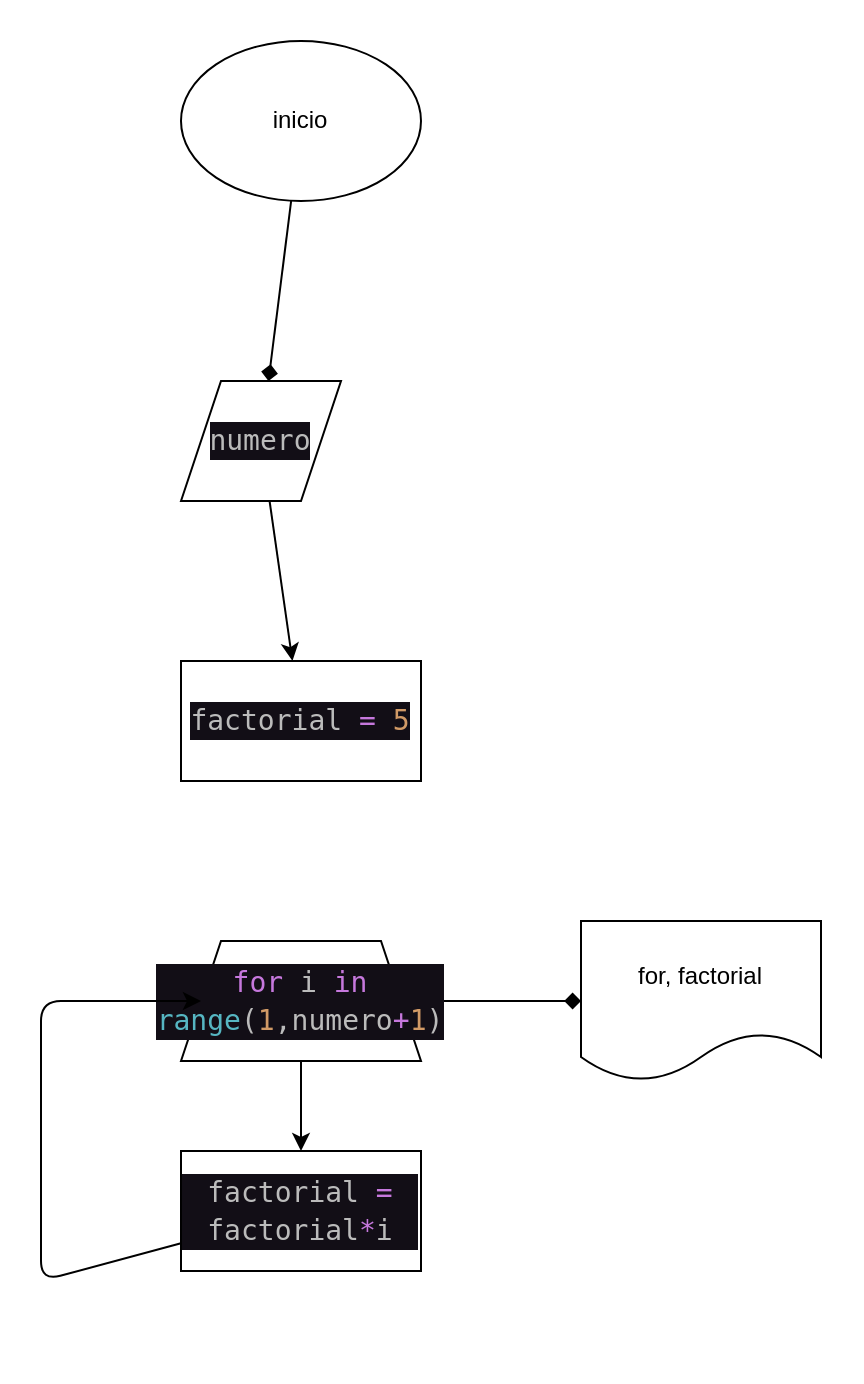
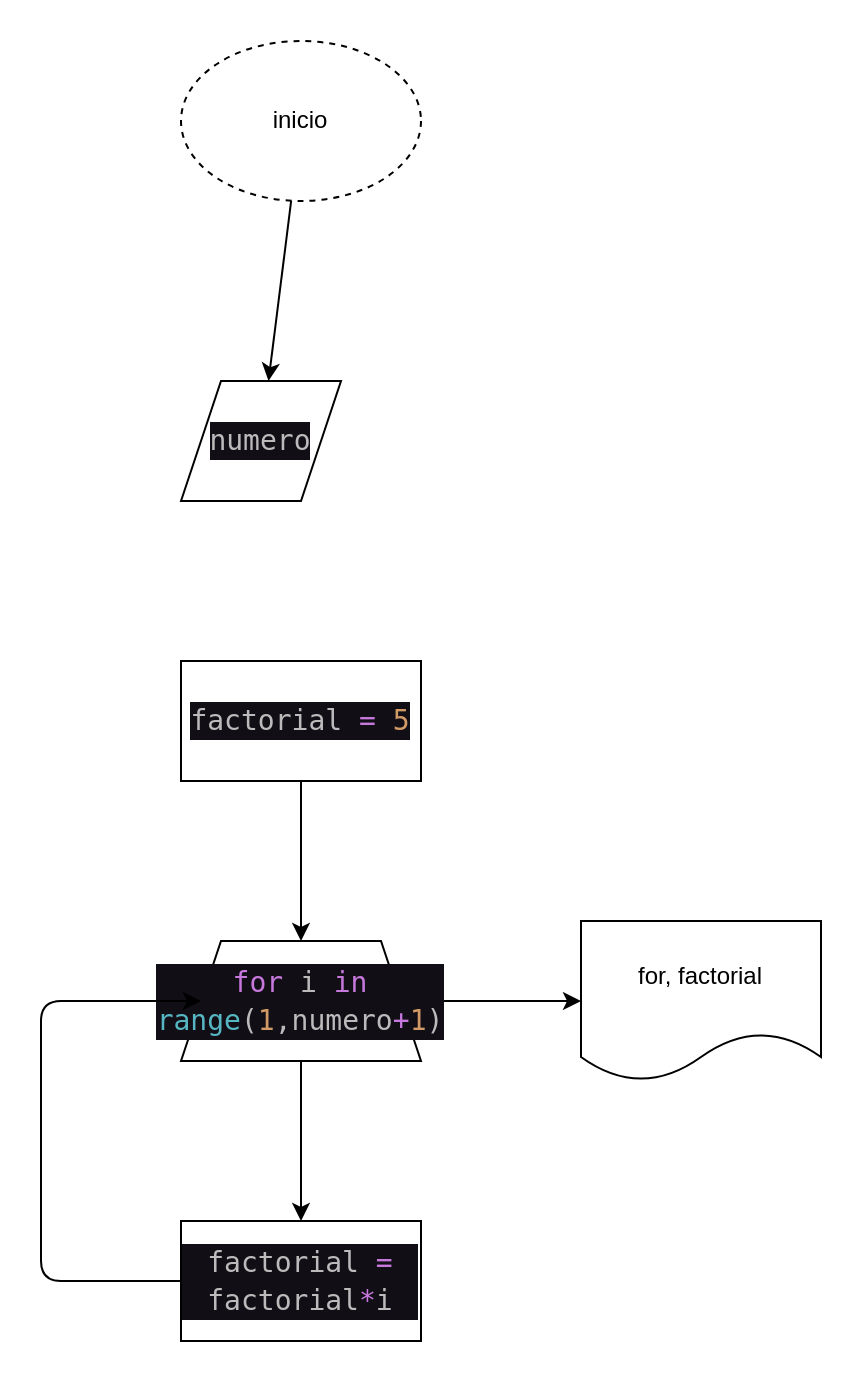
node "inicio": style solid -> dashed
edge "inicio" -> "numero": arrowhead diamond -> classic
edge "numero" -> "factorial = 5": removed
edge "factorial = 5" -> "for i in range(1,numero+1)": added
edge "for i in range(1,numero+1)" -> "for, factorial": arrowhead diamond -> classic
node "factorial = factorial*i": moved (301, 1211) -> (301, 1281)
